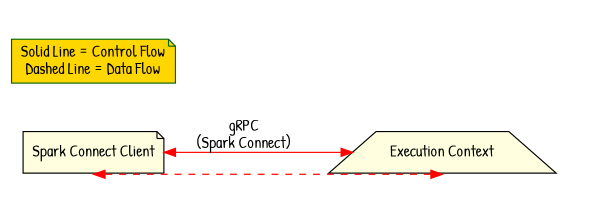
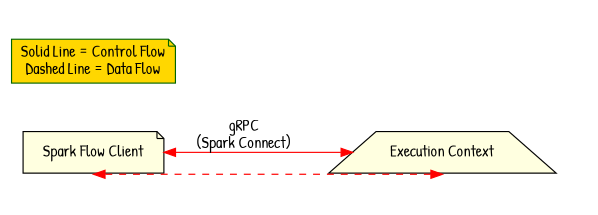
node "Spark Connect Client": label "Spark Connect Client" -> "Spark Flow Client"
